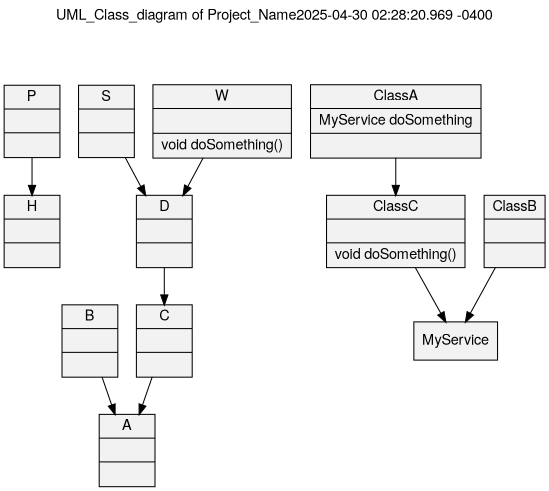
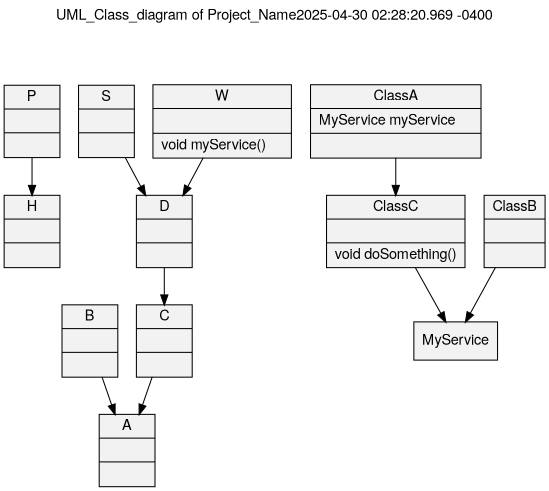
node "ClassA": text "MyService doSomething" -> "MyService myService"
node "W": text "void doSomething()" -> "void myService()"
